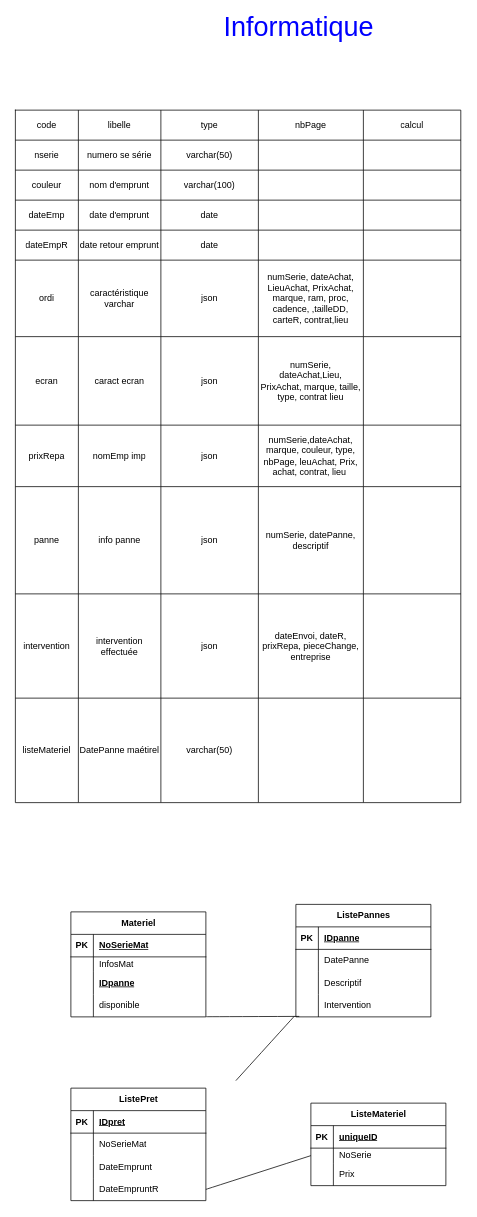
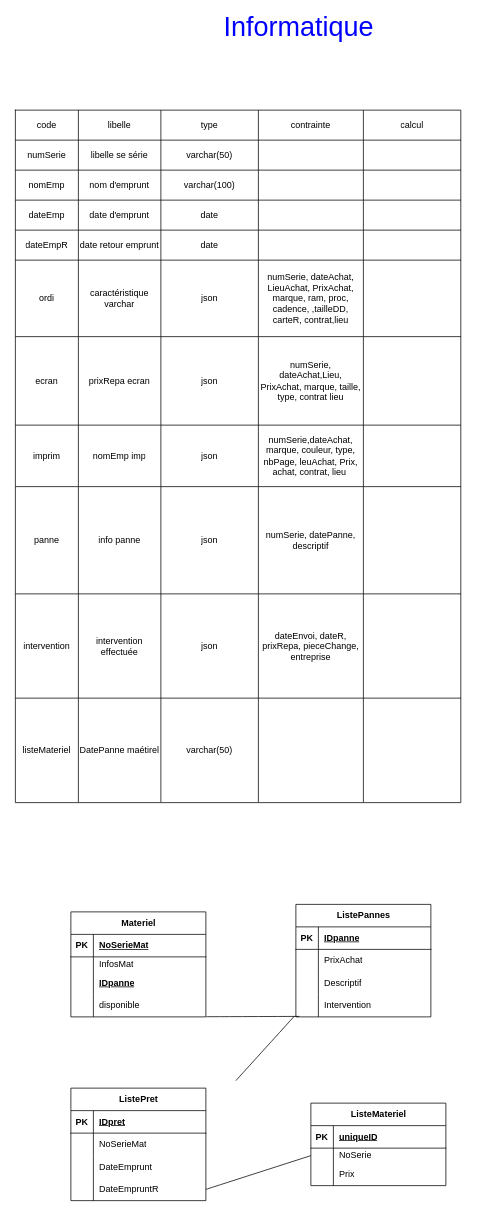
node "nbPage": label "nbPage" -> "contrainte"
node "nserie": label "nserie" -> "numSerie"
node "numero se série": label "numero se série" -> "libelle se série"
node "couleur": label "couleur" -> "nomEmp"
node "caract ecran": label "caract ecran" -> "prixRepa ecran"
node "prixRepa": label "prixRepa" -> "imprim"
node "DatePanne": label "DatePanne" -> "PrixAchat"
